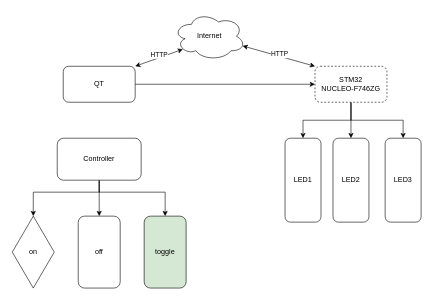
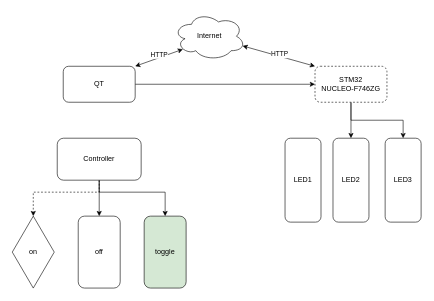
edge "STM32 NUCLEO-F746ZG" -> "LED1": removed
edge "Controller" -> "on": style solid -> dashed
